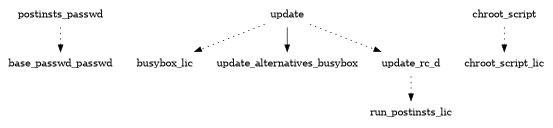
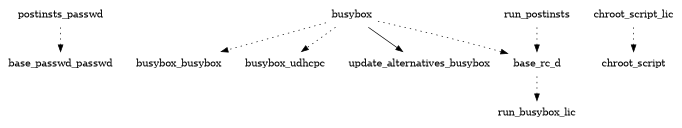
node "update": label "update" -> "busybox"
node "run_postinsts": added
edge "chroot_script" -> "chroot_script_lic": reversed
node "busybox_lic": label "busybox_lic" -> "busybox_busybox"
node "busybox_udhcpc": added
node "update_rc_d": label "update_rc_d" -> "base_rc_d"
node "run_postinsts_lic": label "run_postinsts_lic" -> "run_busybox_lic"
